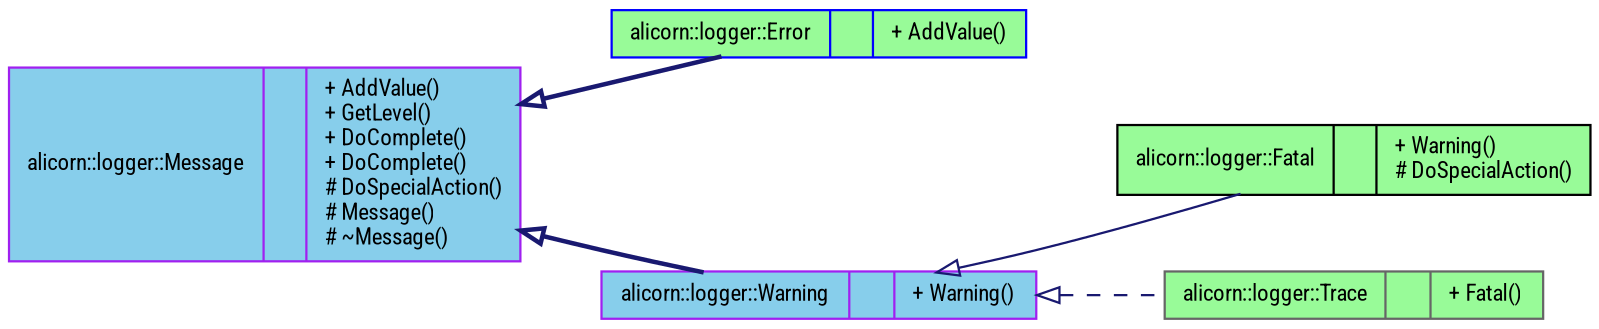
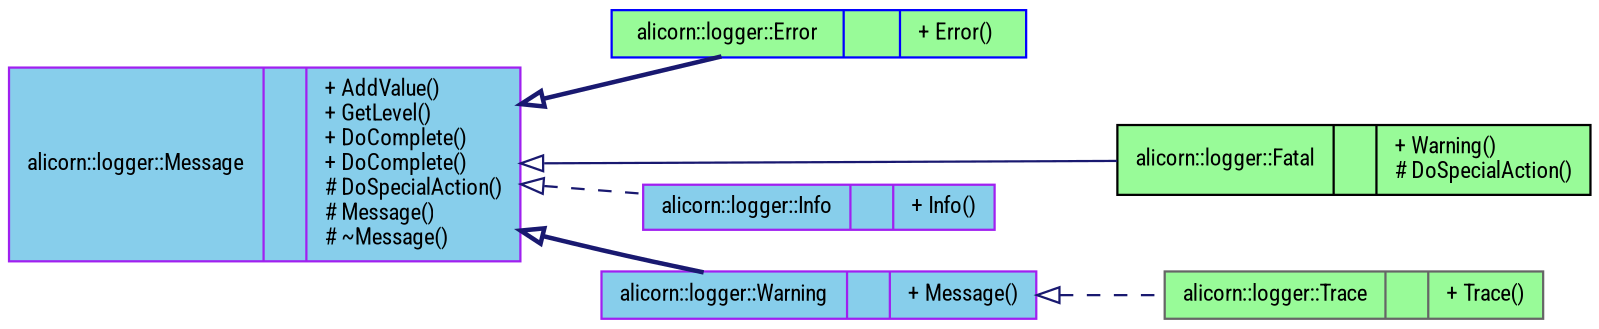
node "alicorn::logger::Error": text "+ AddValue()" -> "+ Error()"
node "alicorn::logger::Info": added
edge "alicorn::logger::Fatal" -> "alicorn::logger::Warning": now "alicorn::logger::Fatal" -> "alicorn::logger::Message"
node "alicorn::logger::Warning": text "+ Warning()" -> "+ Message()"
node "alicorn::logger::Trace": text "+ Fatal()" -> "+ Trace()"
